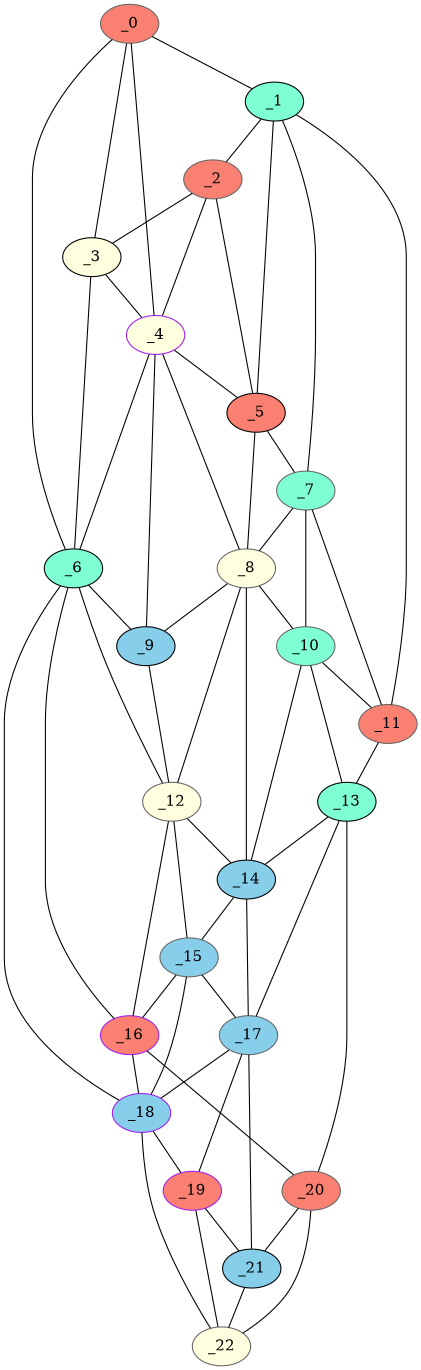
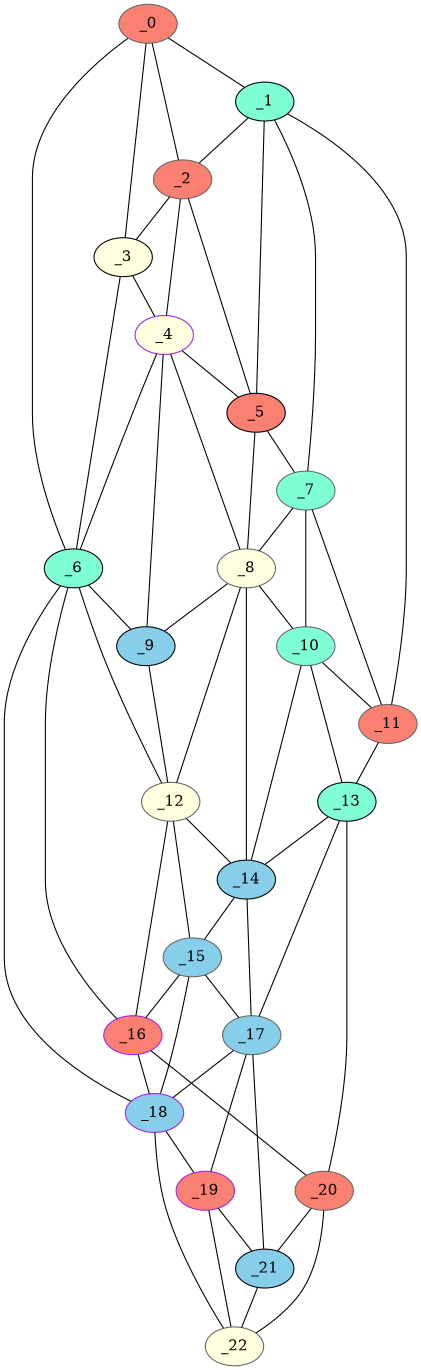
edge "_0" -- "_4": now "_0" -- "_2"
